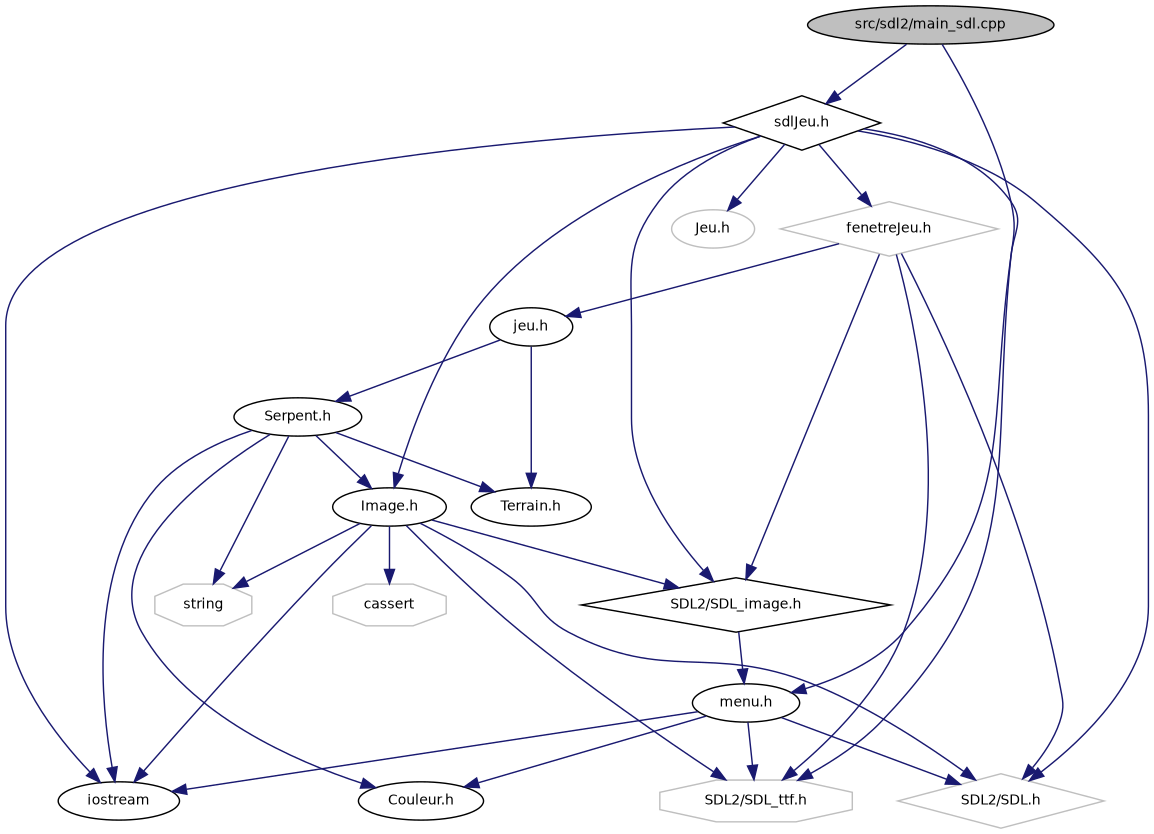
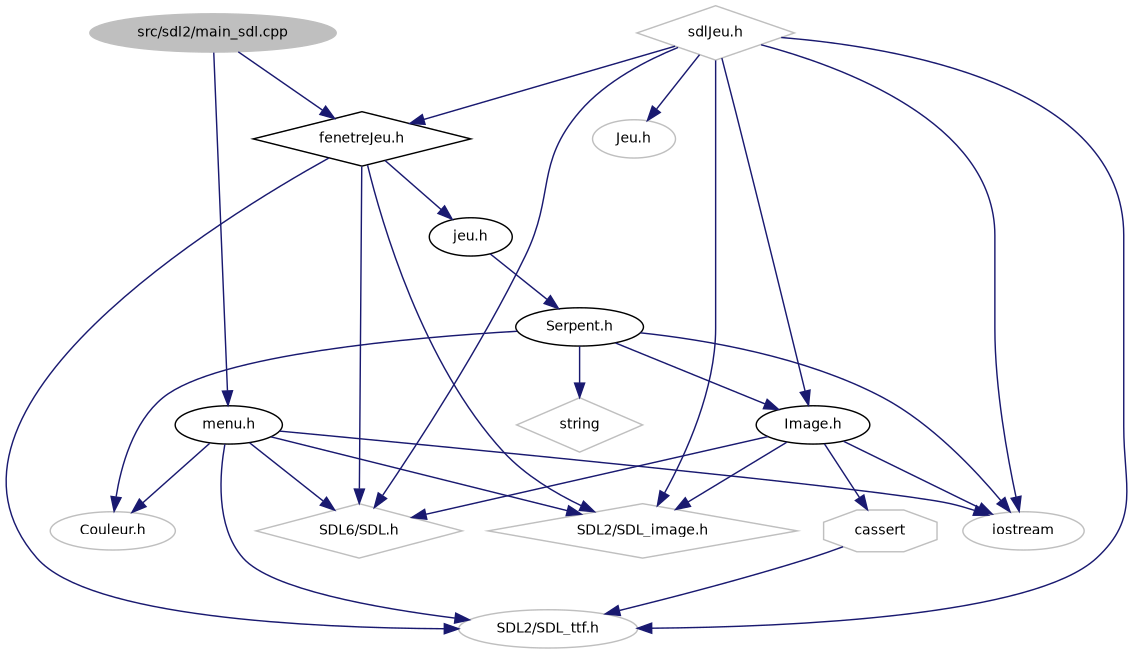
node "src/sdl2/main_sdl.cpp": color black -> grey75
edge "src/sdl2/main_sdl.cpp" -> "sdlJeu.h": now "src/sdl2/main_sdl.cpp" -> "fenetreJeu.h"
node "sdlJeu.h": color black -> grey75
node "fenetreJeu.h": color grey75 -> black
node "Terrain.h": removed
edge "Image.h" -> "string": removed
node "string": shape octagon -> diamond
node "SDL2/SDL_image.h": color black -> grey75
edge "SDL2/SDL_image.h" -> "menu.h": reversed
edge "Image.h" -> "SDL2/SDL_ttf.h": now "cassert" -> "SDL2/SDL_ttf.h"
node "iostream": color black -> grey75
node "Couleur.h": color black -> grey75
node "SDL2/SDL_ttf.h": shape octagon -> ellipse
node "SDL2/SDL.h": label "SDL2/SDL.h" -> "SDL6/SDL.h"
